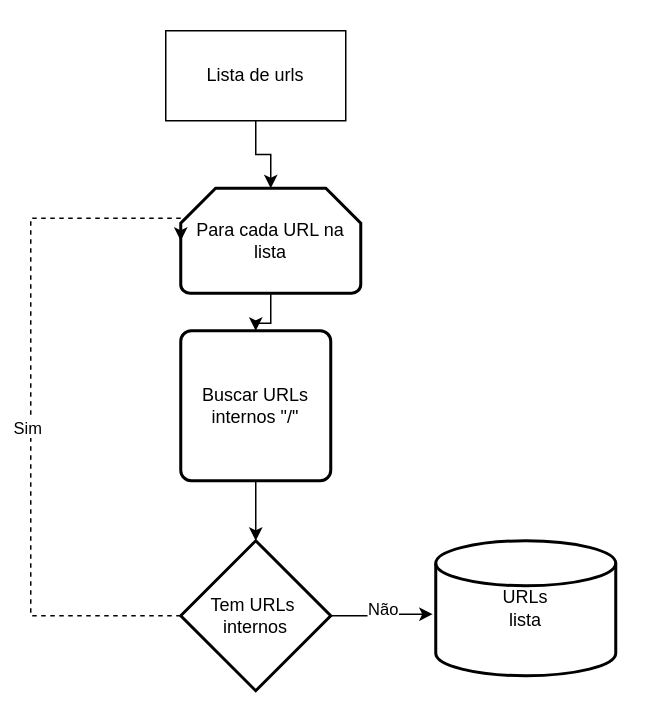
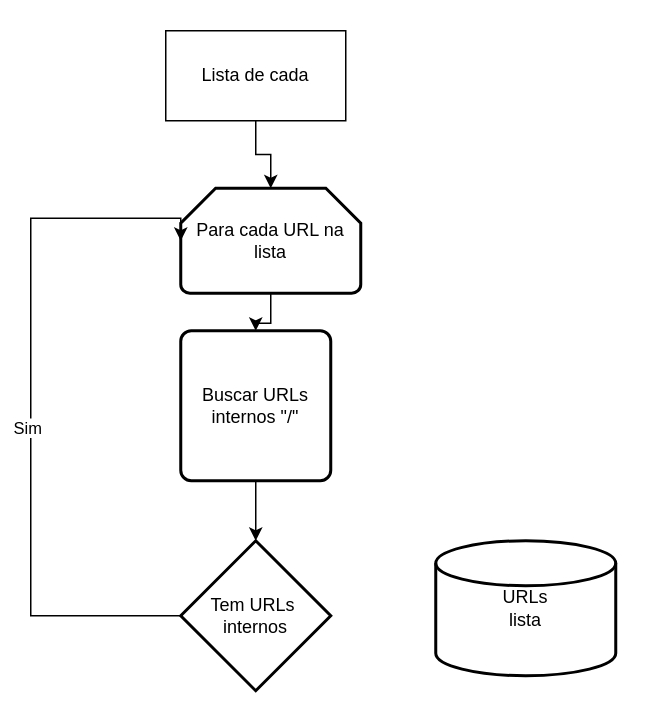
node "Lista de urls": label "Lista de urls" -> "Lista de cada"
edge "Tem URLs internos" -> "Para cada URL na lista": style dashed -> solid
edge "Tem URLs internos" -> "URLs lista": removed, label "Não"
